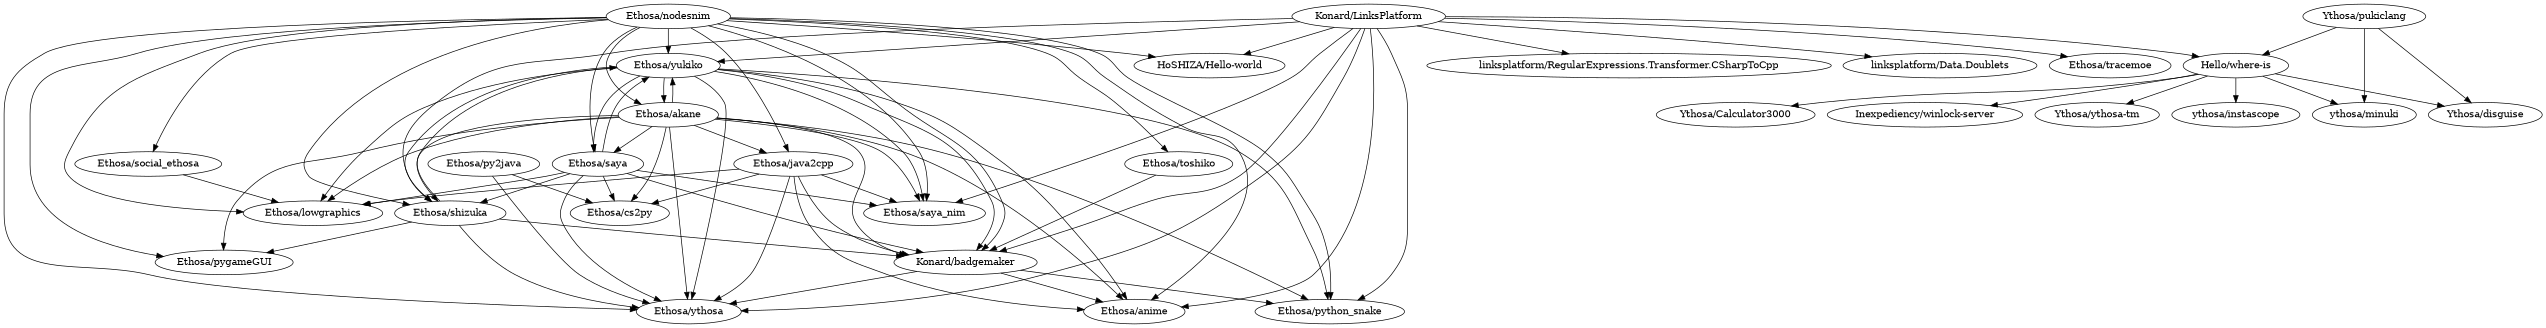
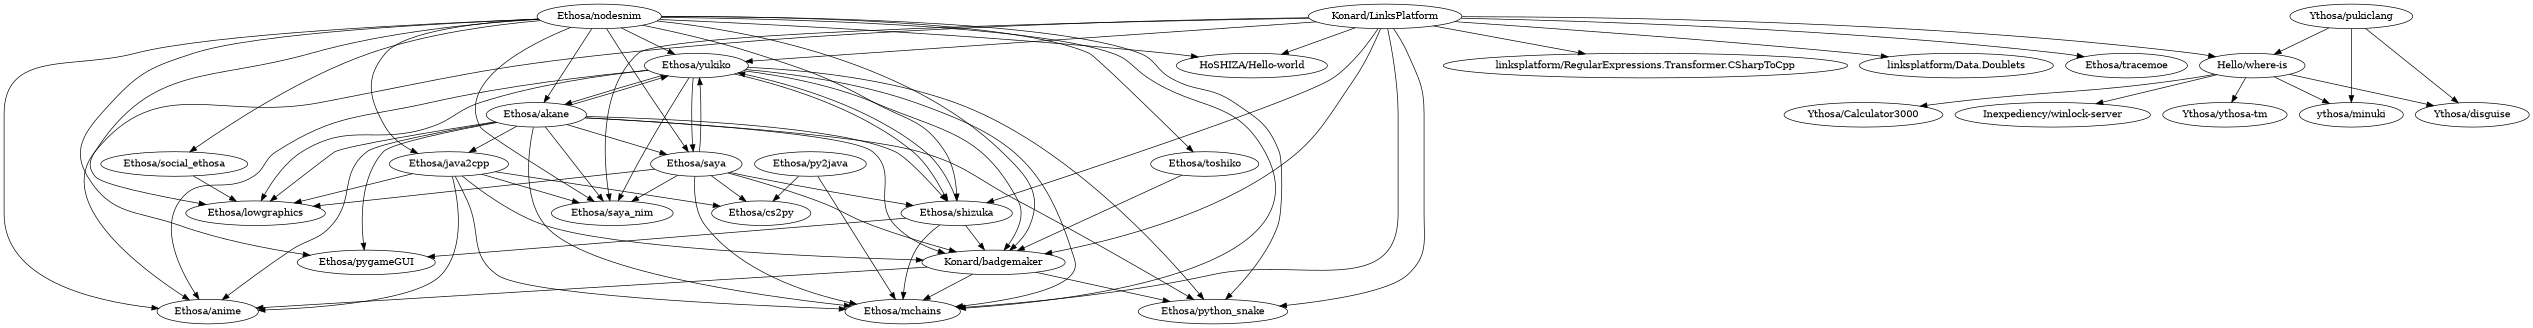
node "ythosa/instascope": removed
edge "Ethosa/akane" -> "Ethosa/cs2py": removed
node "Ethosa/ythosa": label "Ethosa/ythosa" -> "Ethosa/mchains"
